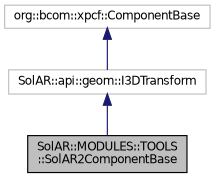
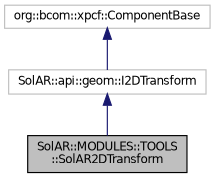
node "SolAR::api::geom::I3DTransform": label "SolAR::api::geom::I3DTransform" -> "SolAR::api::geom::I2DTransform"
node "SolAR::MODULES::TOOLS ::SolAR2ComponentBase": label "SolAR::MODULES::TOOLS ::SolAR2ComponentBase" -> "SolAR::MODULES::TOOLS ::SolAR2DTransform"
